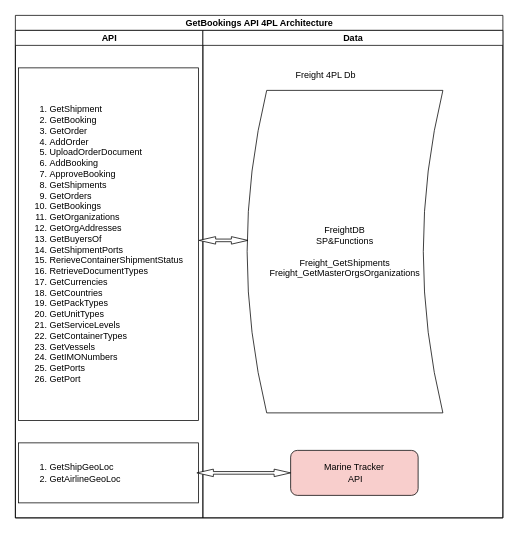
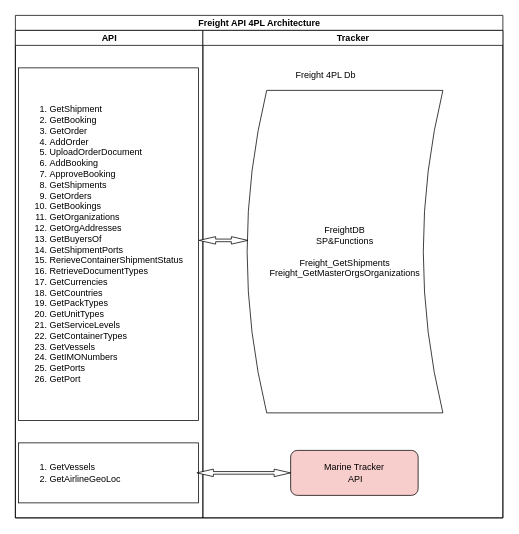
node "GetBookings API 4PL Architecture": label "GetBookings API 4PL Architecture" -> "Freight API 4PL Architecture"
node "Data": label "Data" -> "Tracker"
node "GetShipGeoLoc GetAirlineGeoLoc": label "GetShipGeoLoc GetAirlineGeoLoc" -> "GetVessels GetAirlineGeoLoc"
